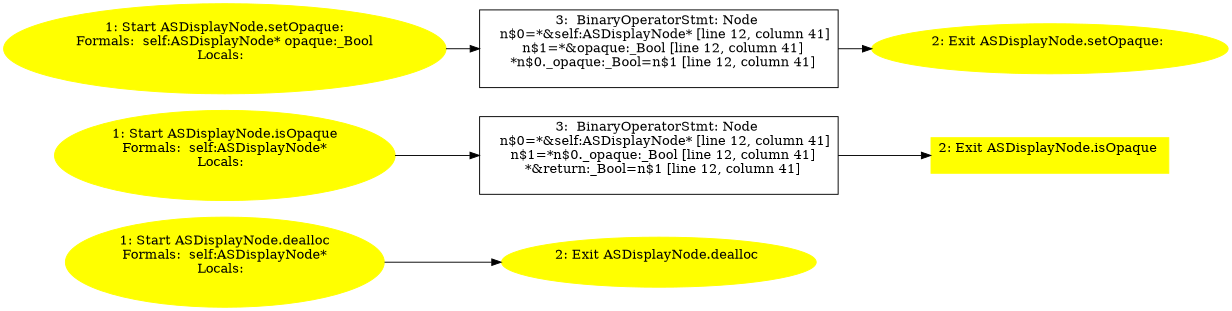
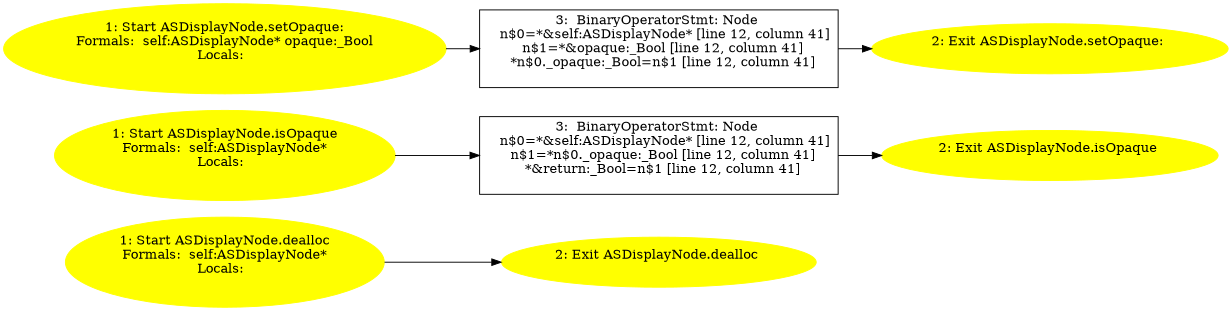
node "2: Exit ASDisplayNode.isOpaque": shape box -> ellipse
